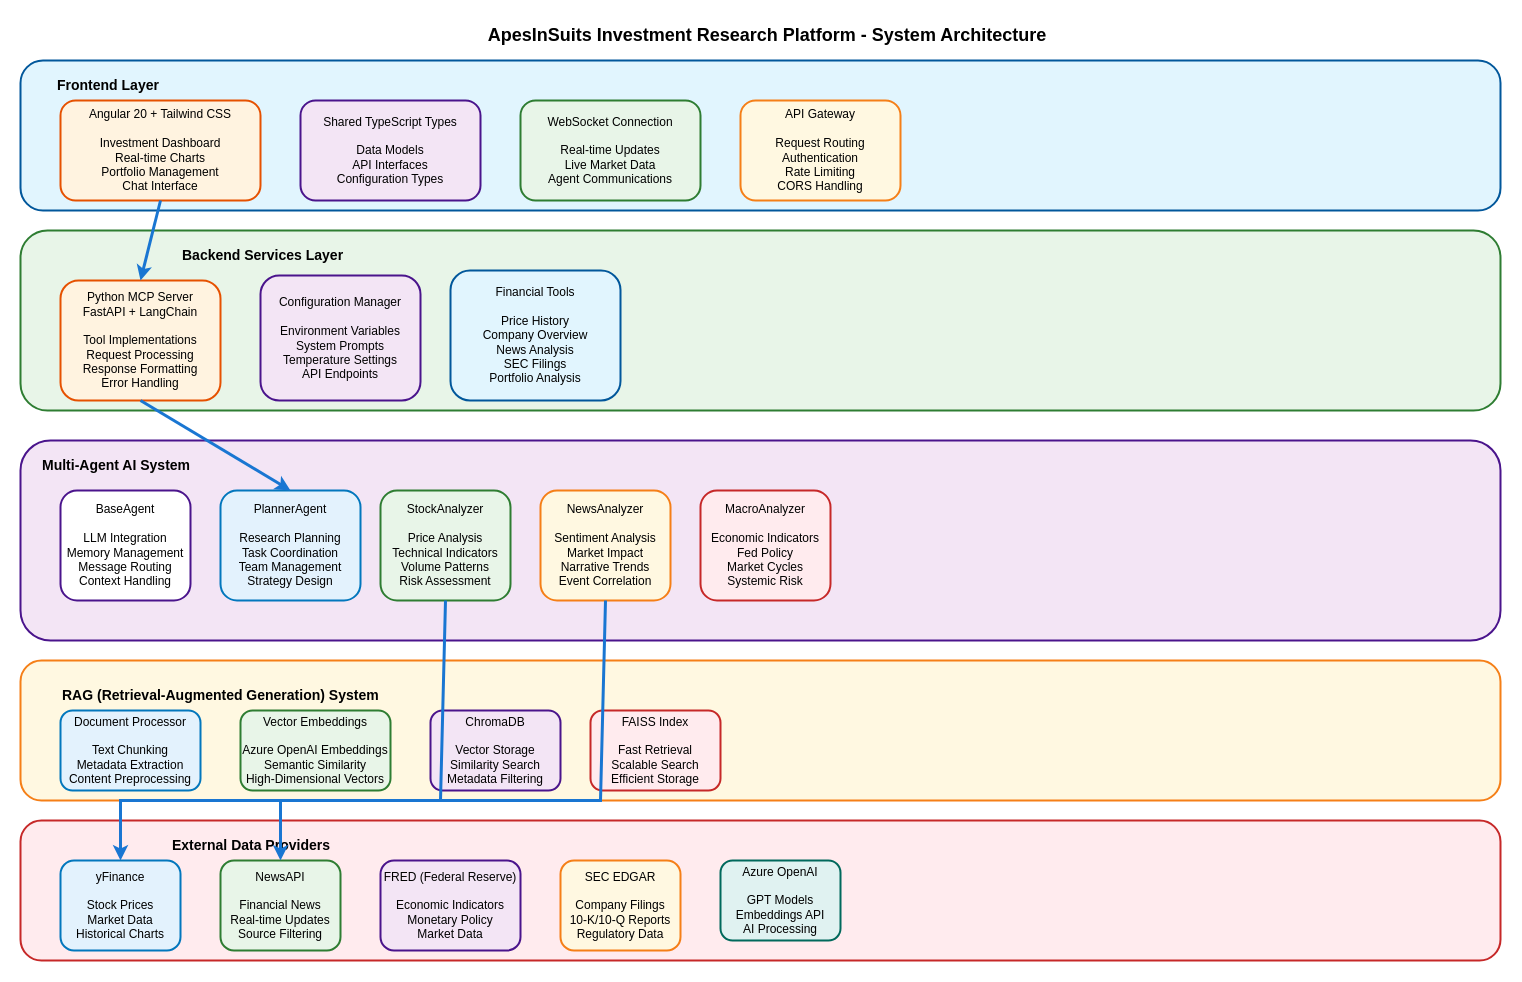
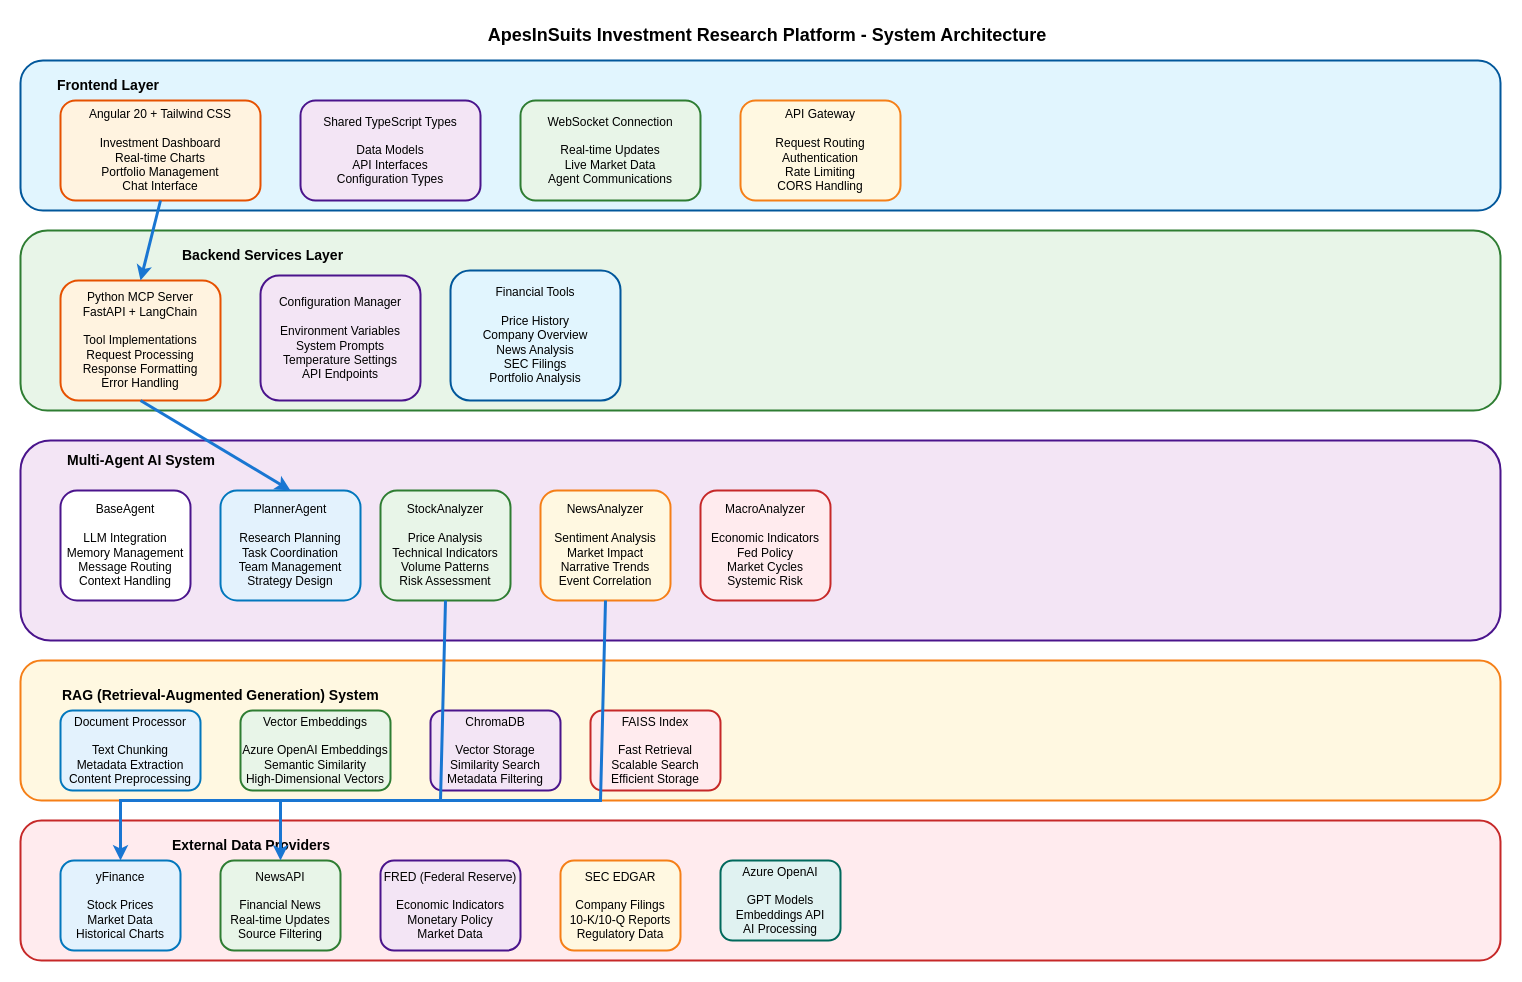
node "Multi-Agent AI System": moved (121, 461) -> (146, 456)
